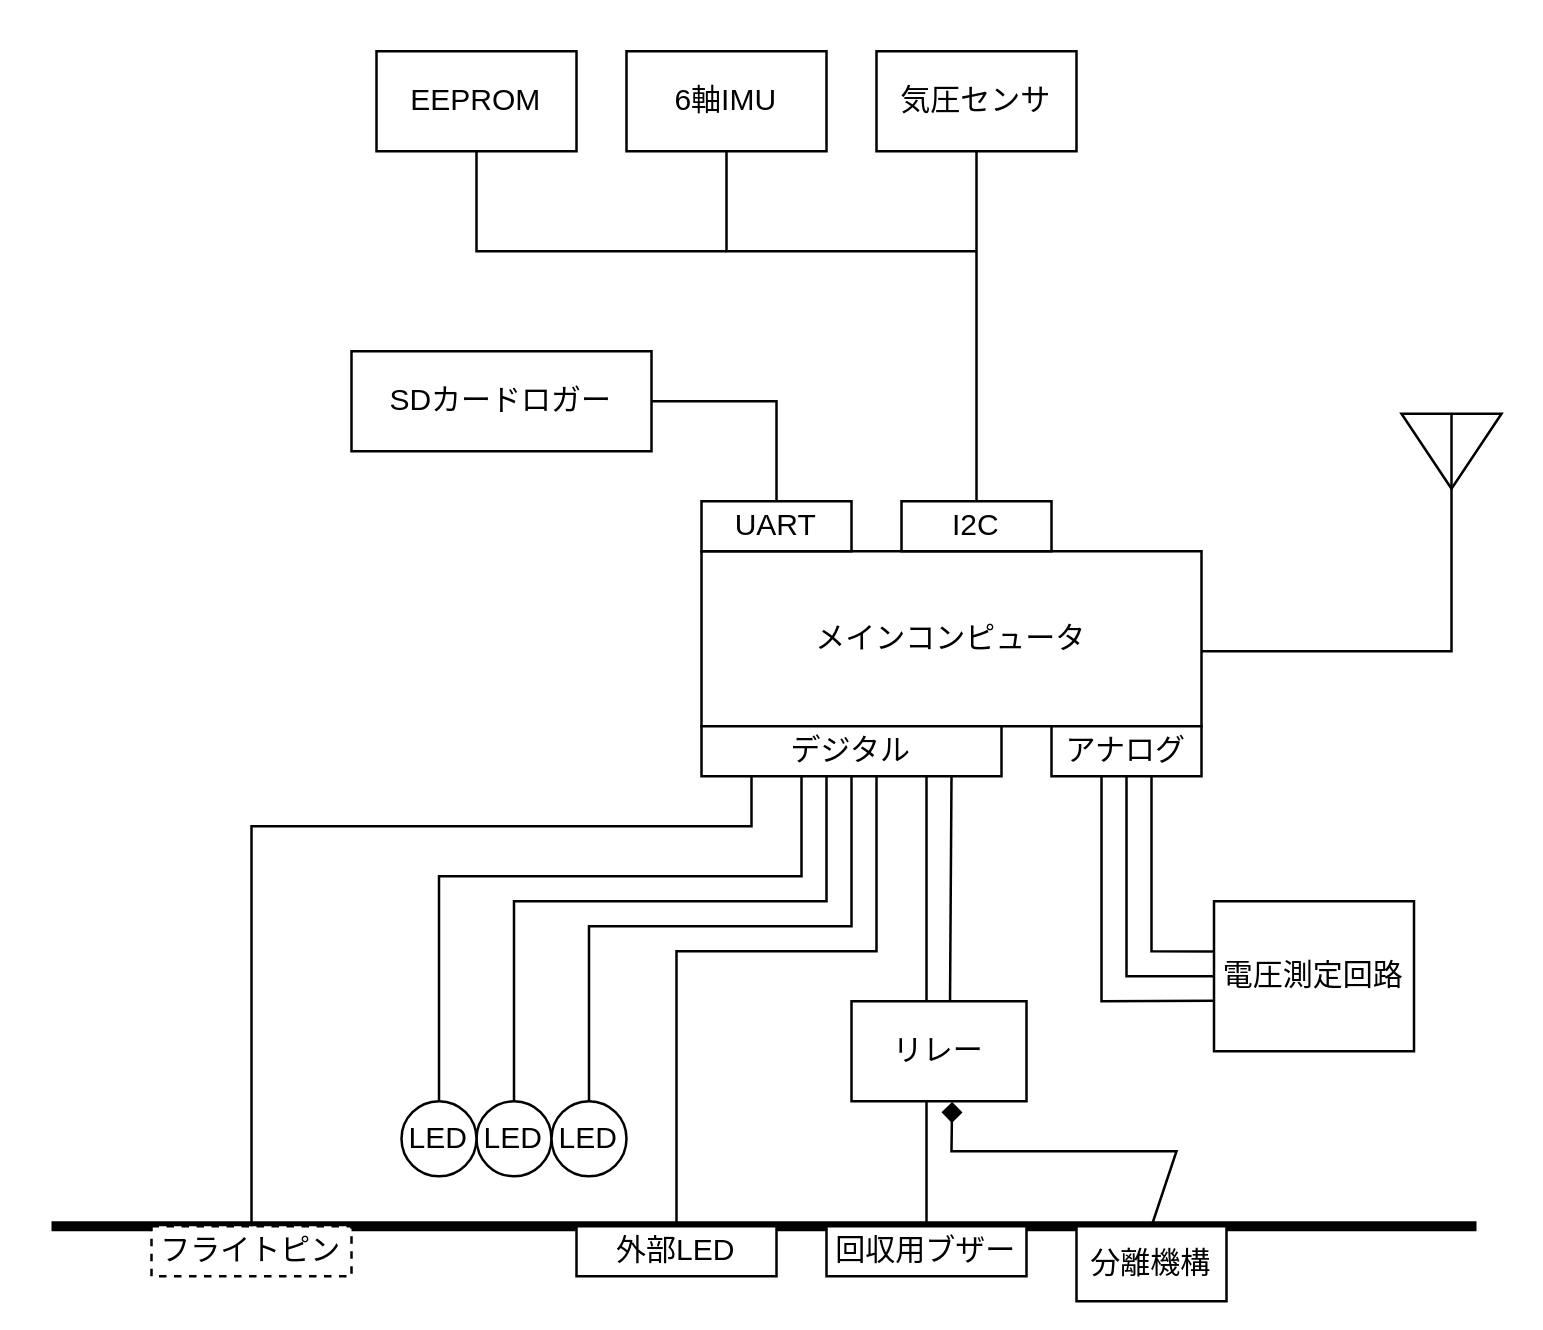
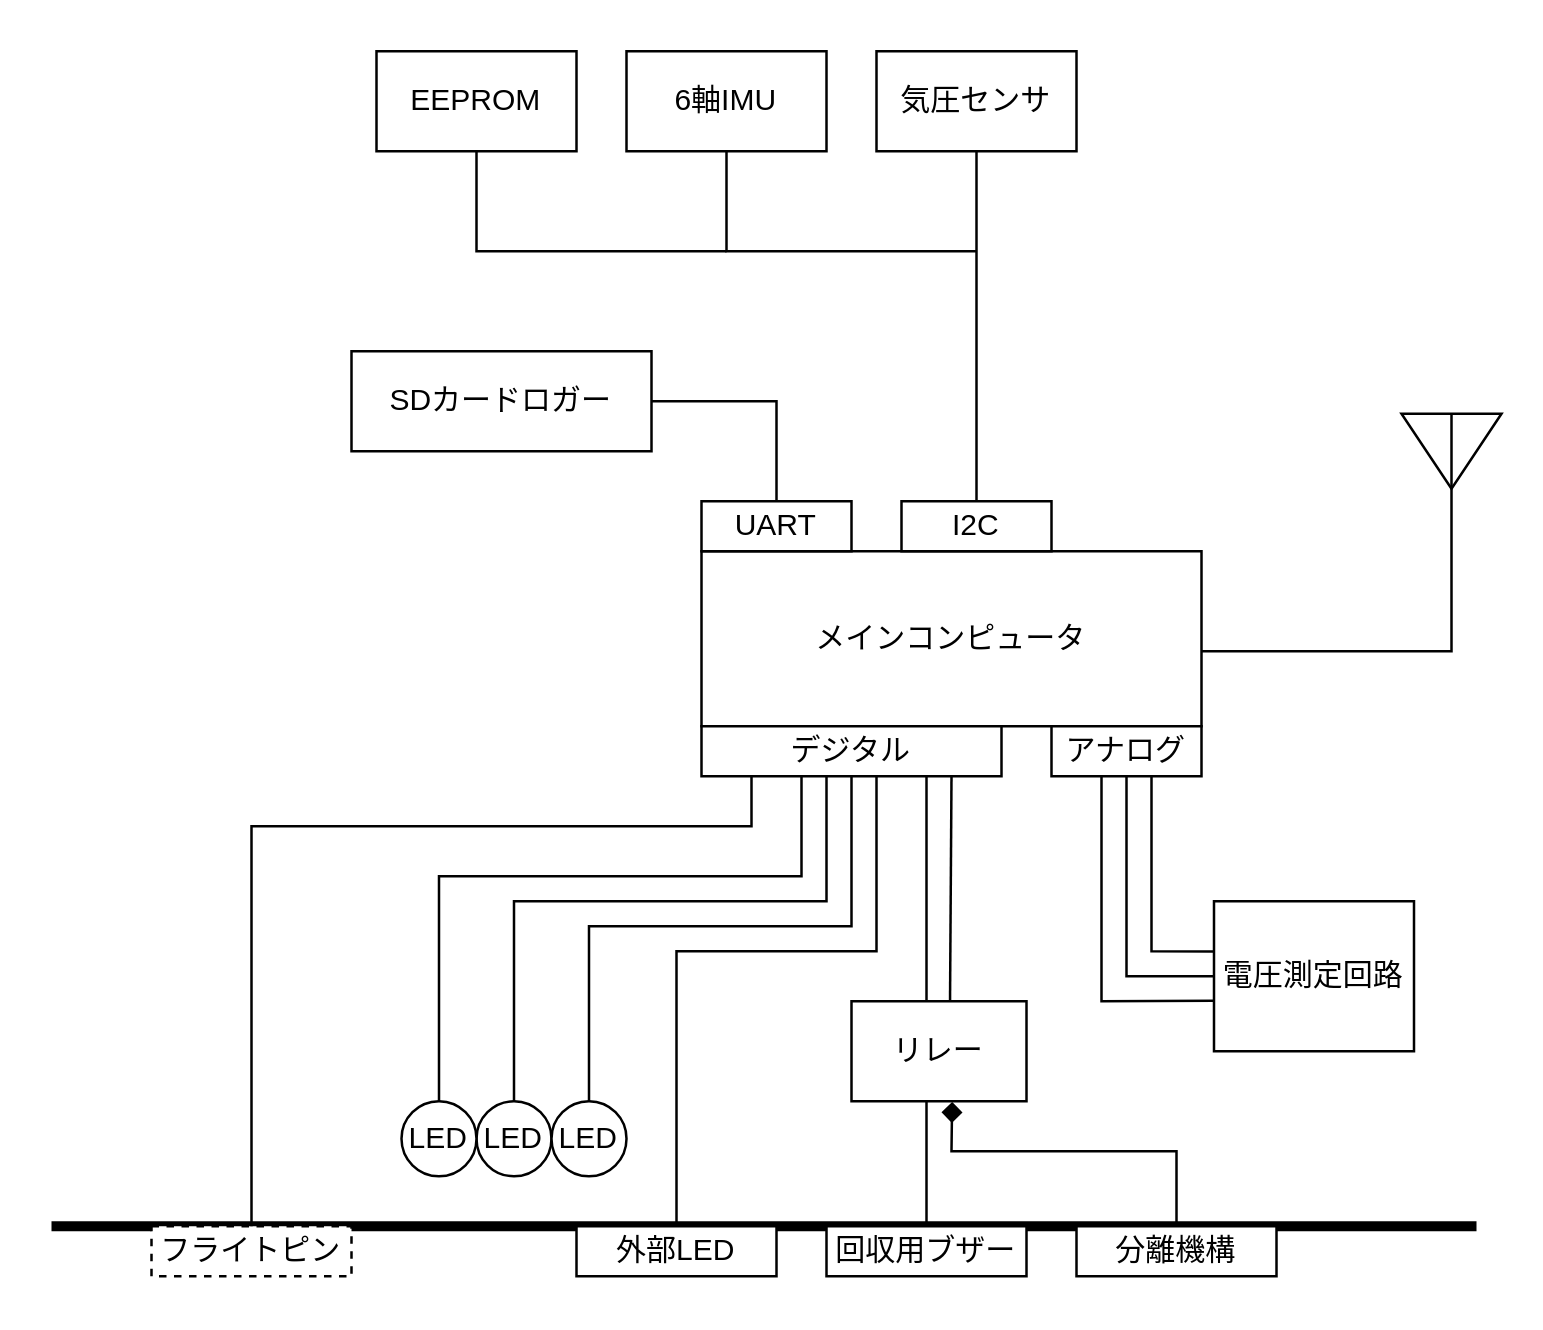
node "分離機構": size 150x75 -> 200x50
